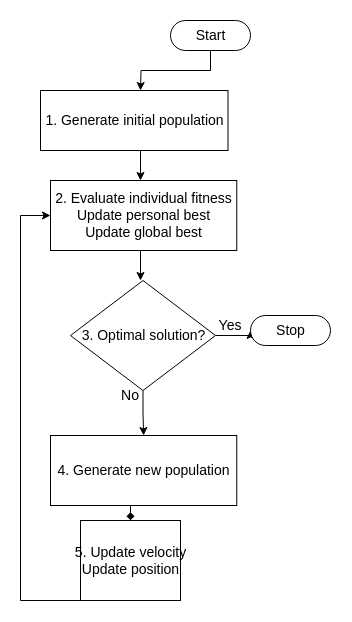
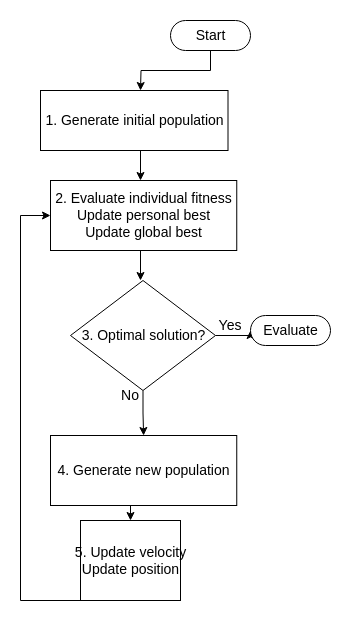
node "Stop": label "Stop" -> "Evaluate"
edge "4. Generate new population" -> "5. Update velocity Update position": arrowhead diamond -> classic
